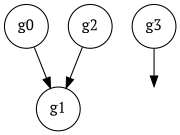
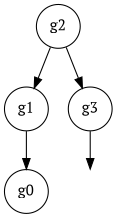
edge "g0" -> "g1": reversed
edge "g2" -> "g3": added
